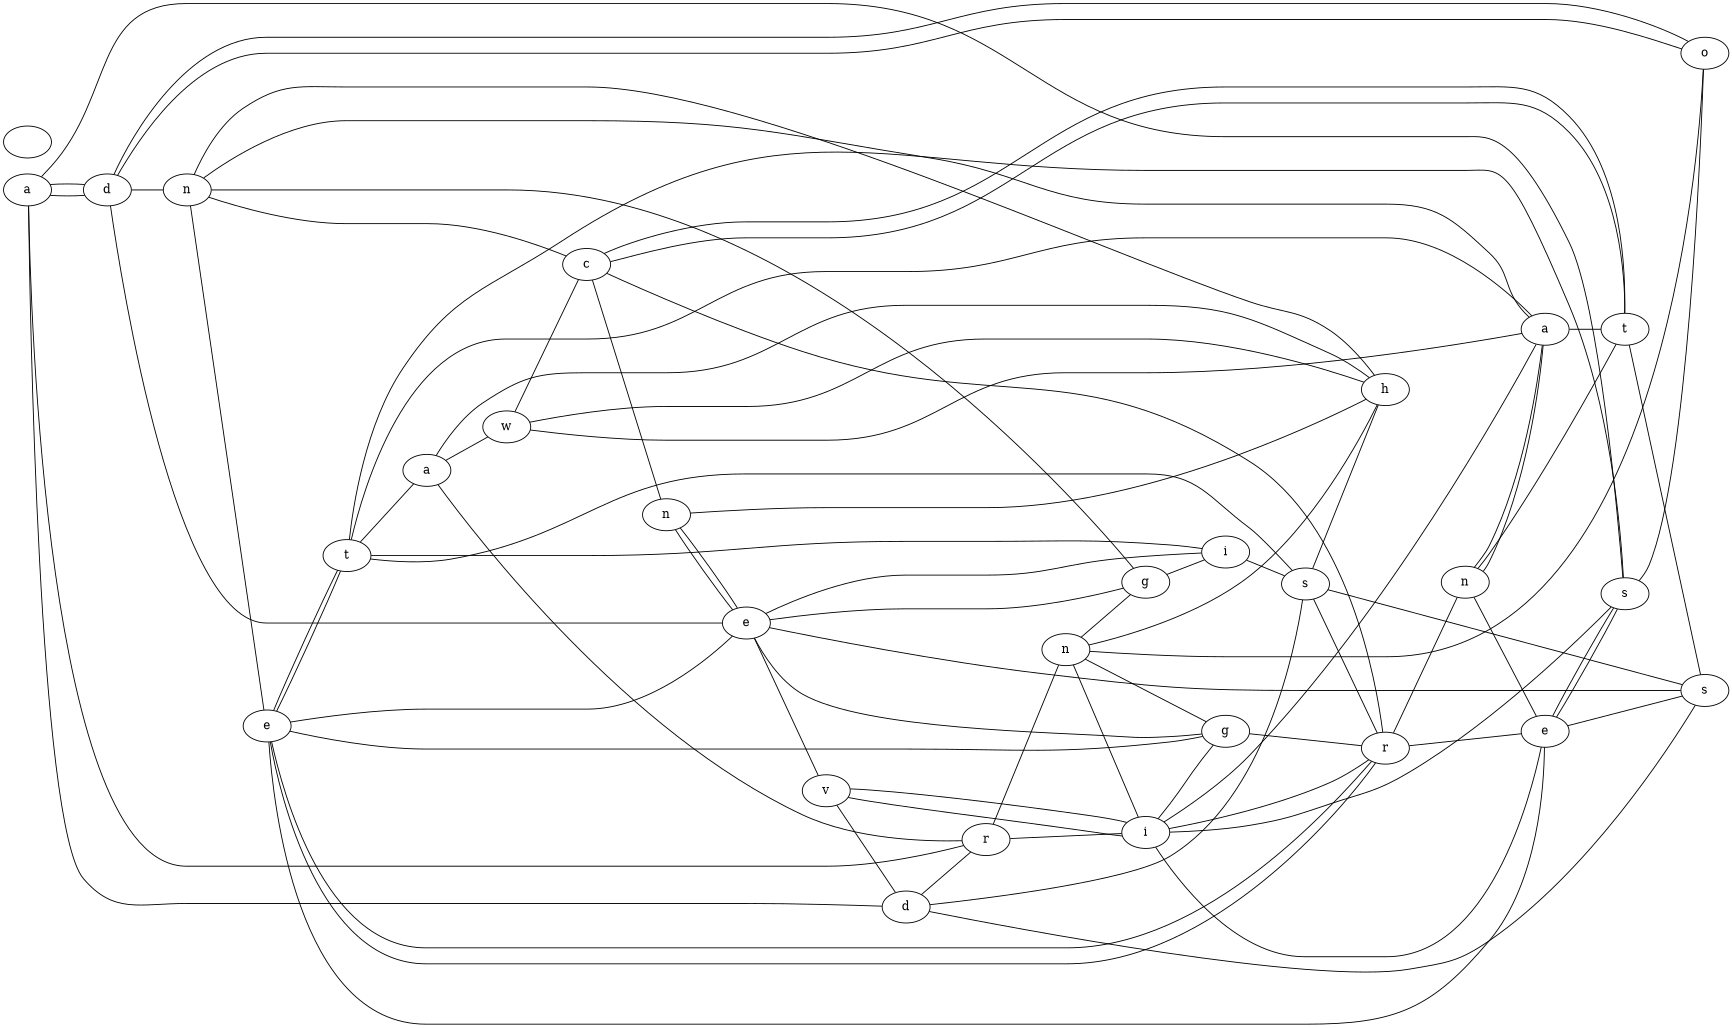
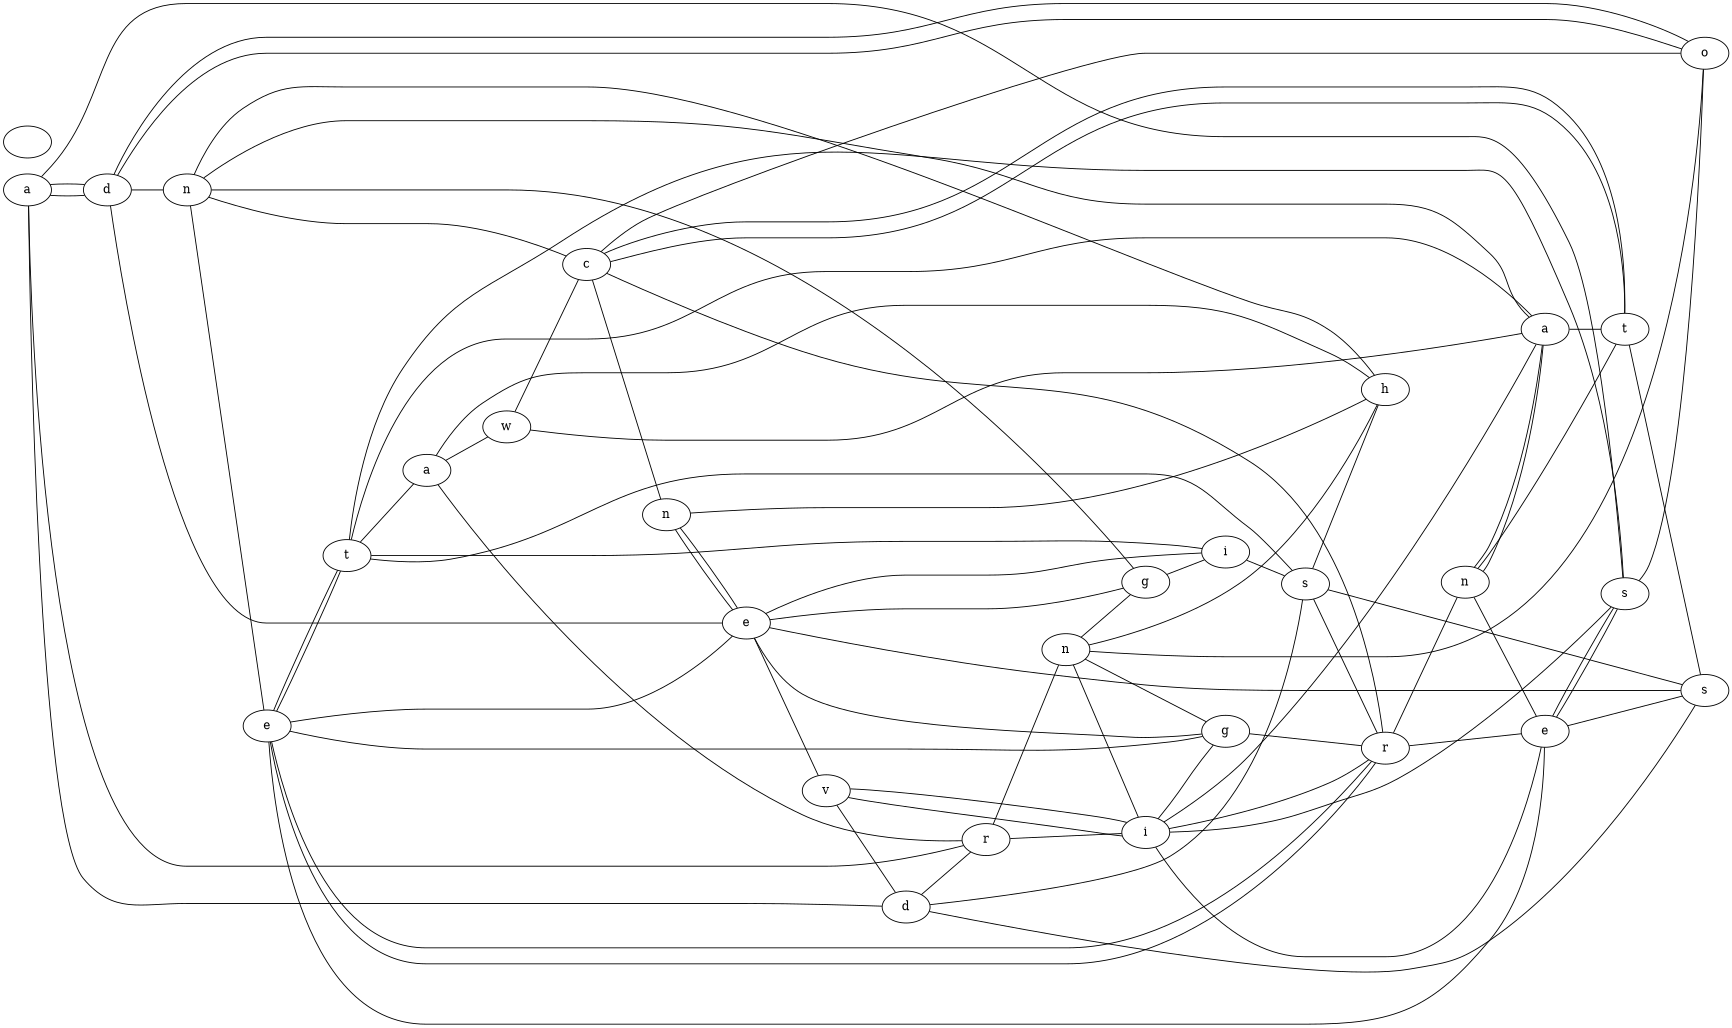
edge "o" -- "c": added
edge "h" -- "w": removed
